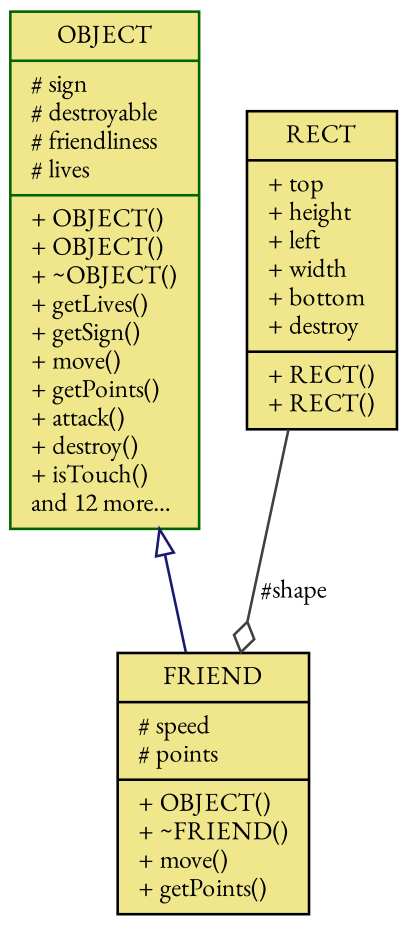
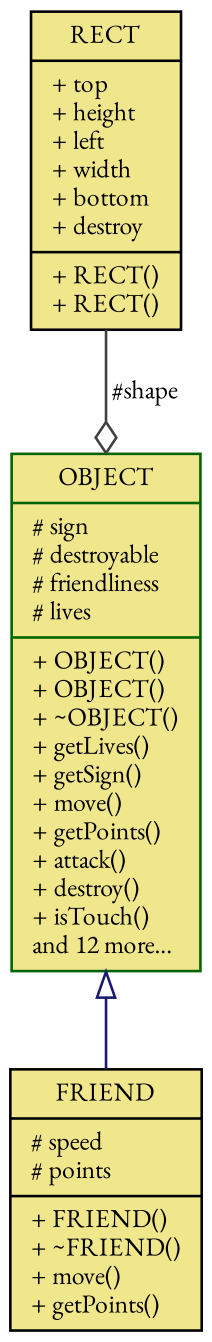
edge "RECT" -> "FRIEND": now "RECT" -> "OBJECT"
node "FRIEND": text "+ OBJECT()" -> "+ FRIEND()"
